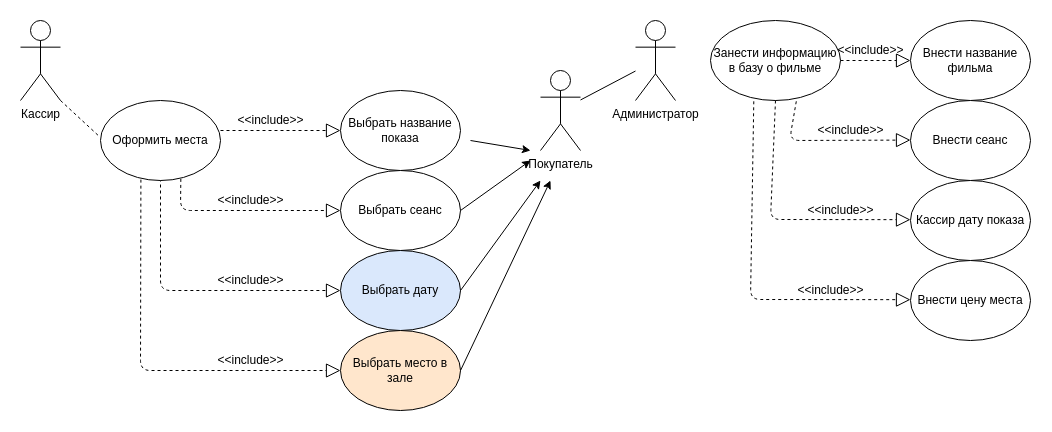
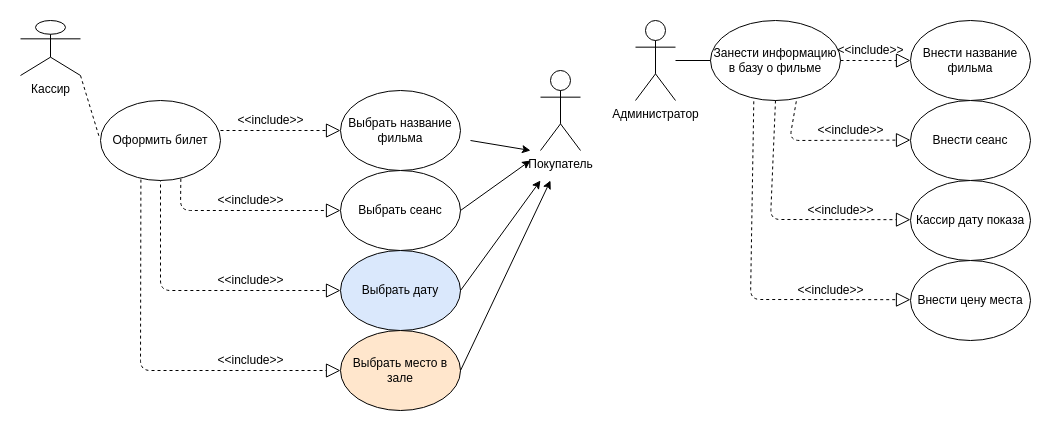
node "Кассир": size 40x80 -> 60x55
edge "Администратор" -- "Покупатель": now "Администратор" -- "Занести информацию в базу о фильме"
node "Выбрать название показа": label "Выбрать название показа" -> "Выбрать название фильма"
node "Оформить места": label "Оформить места" -> "Оформить билет"
